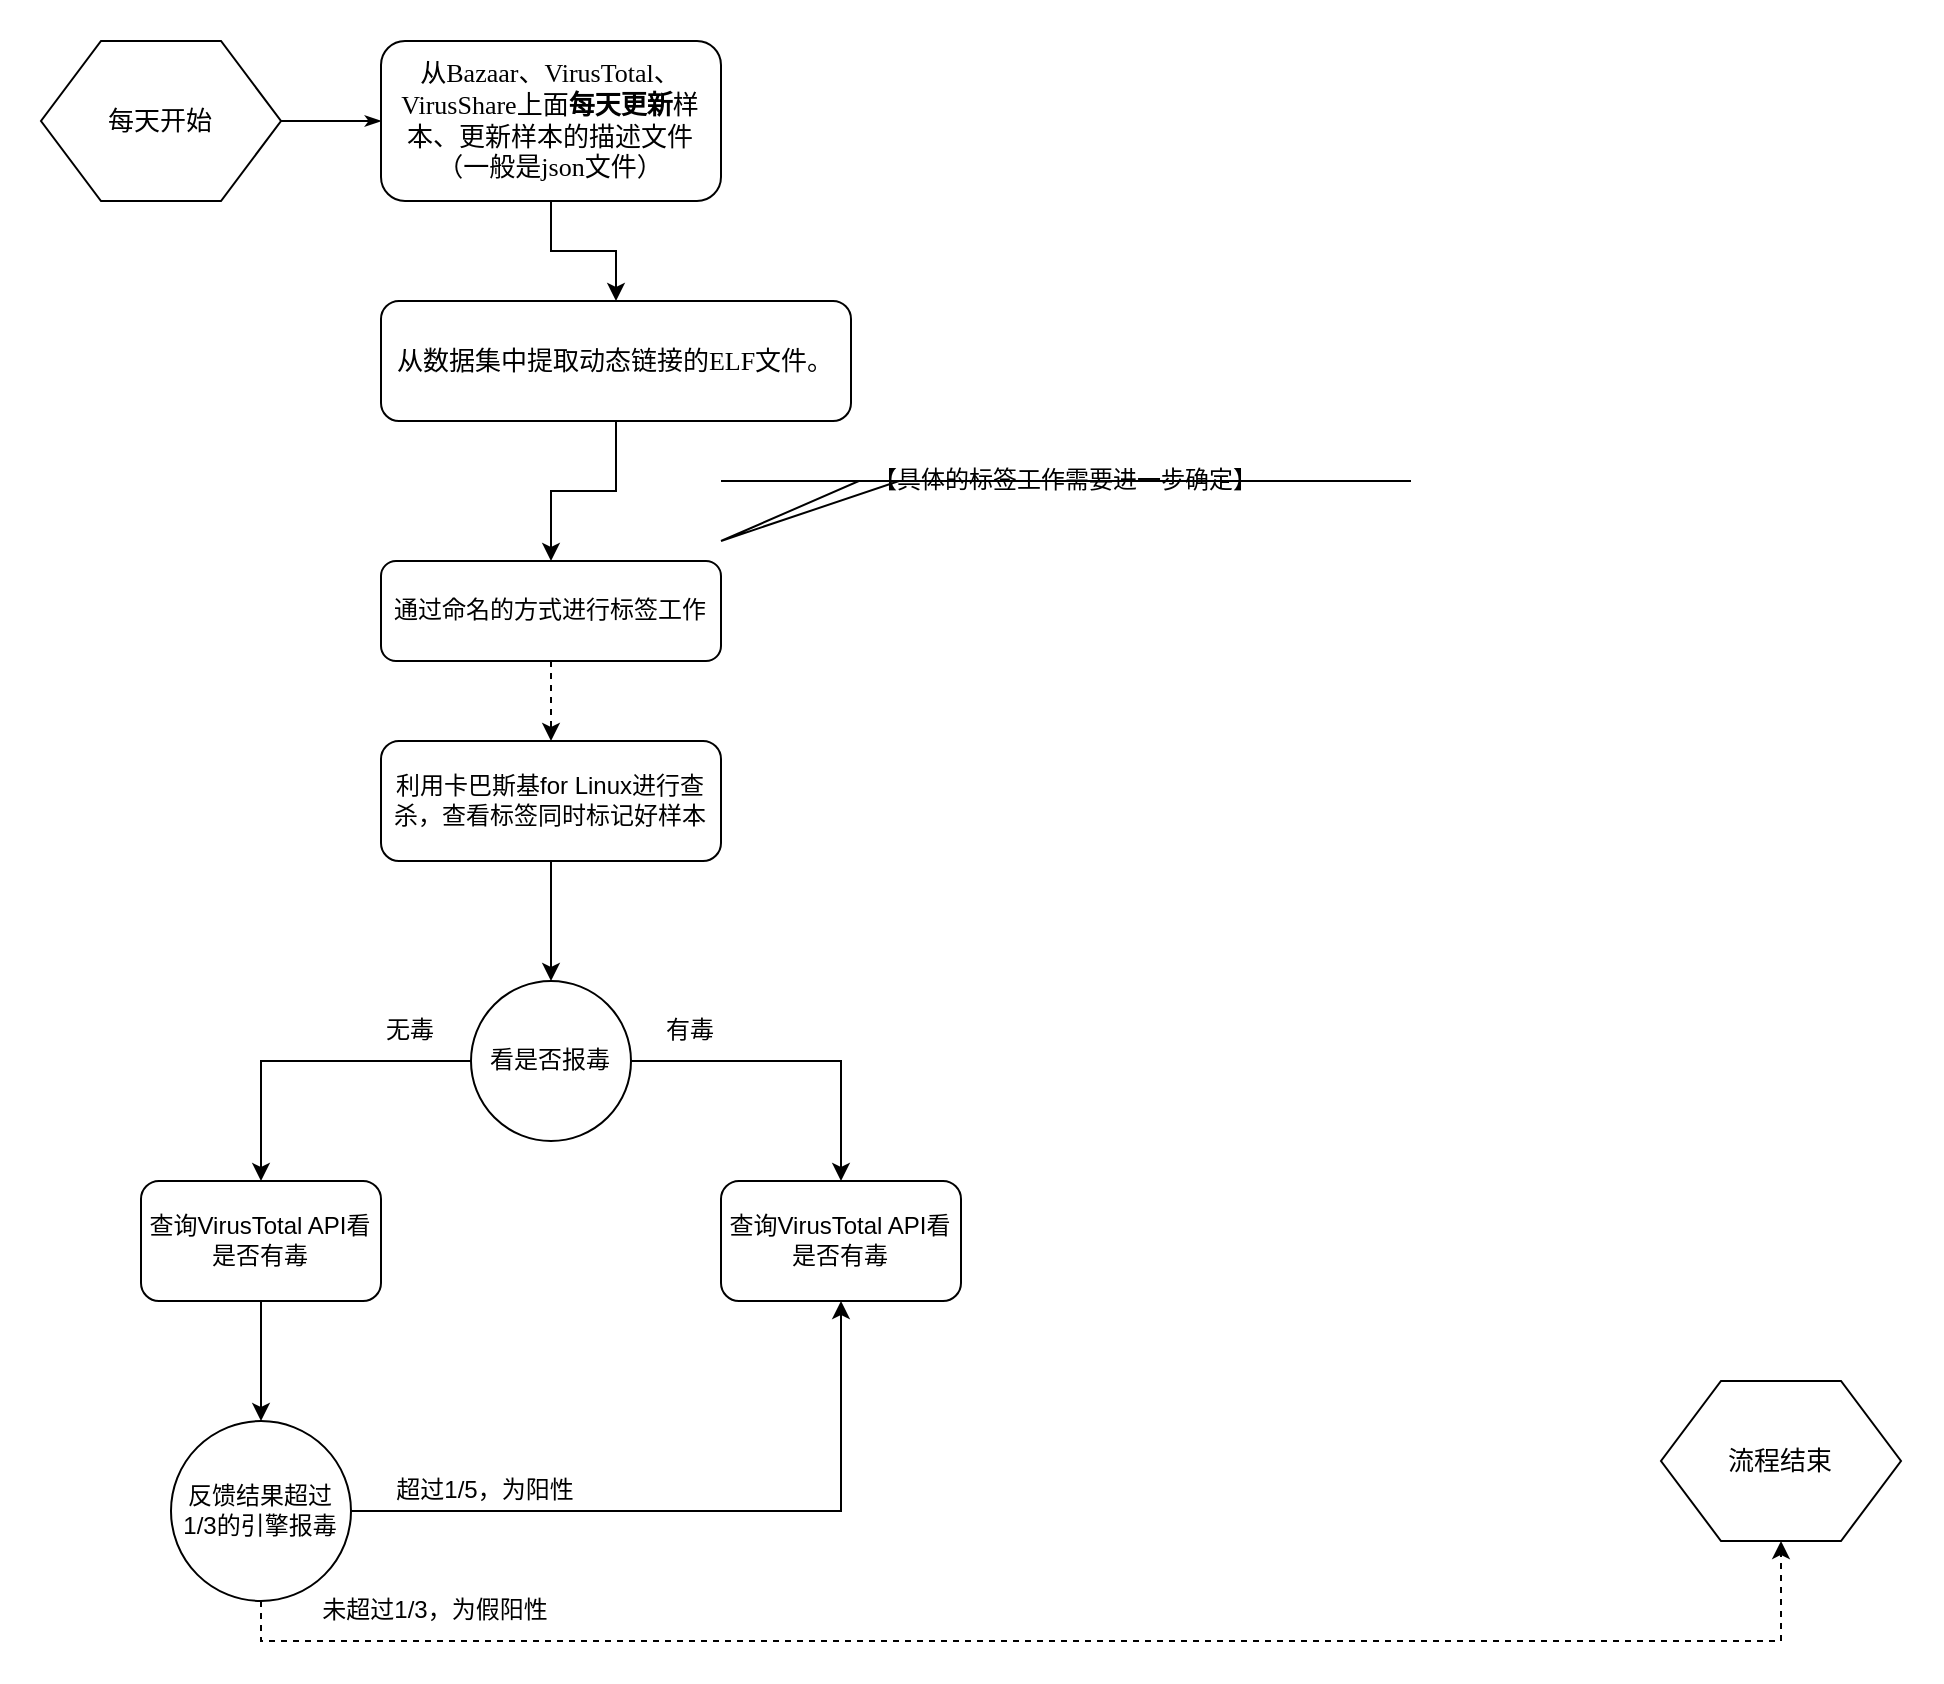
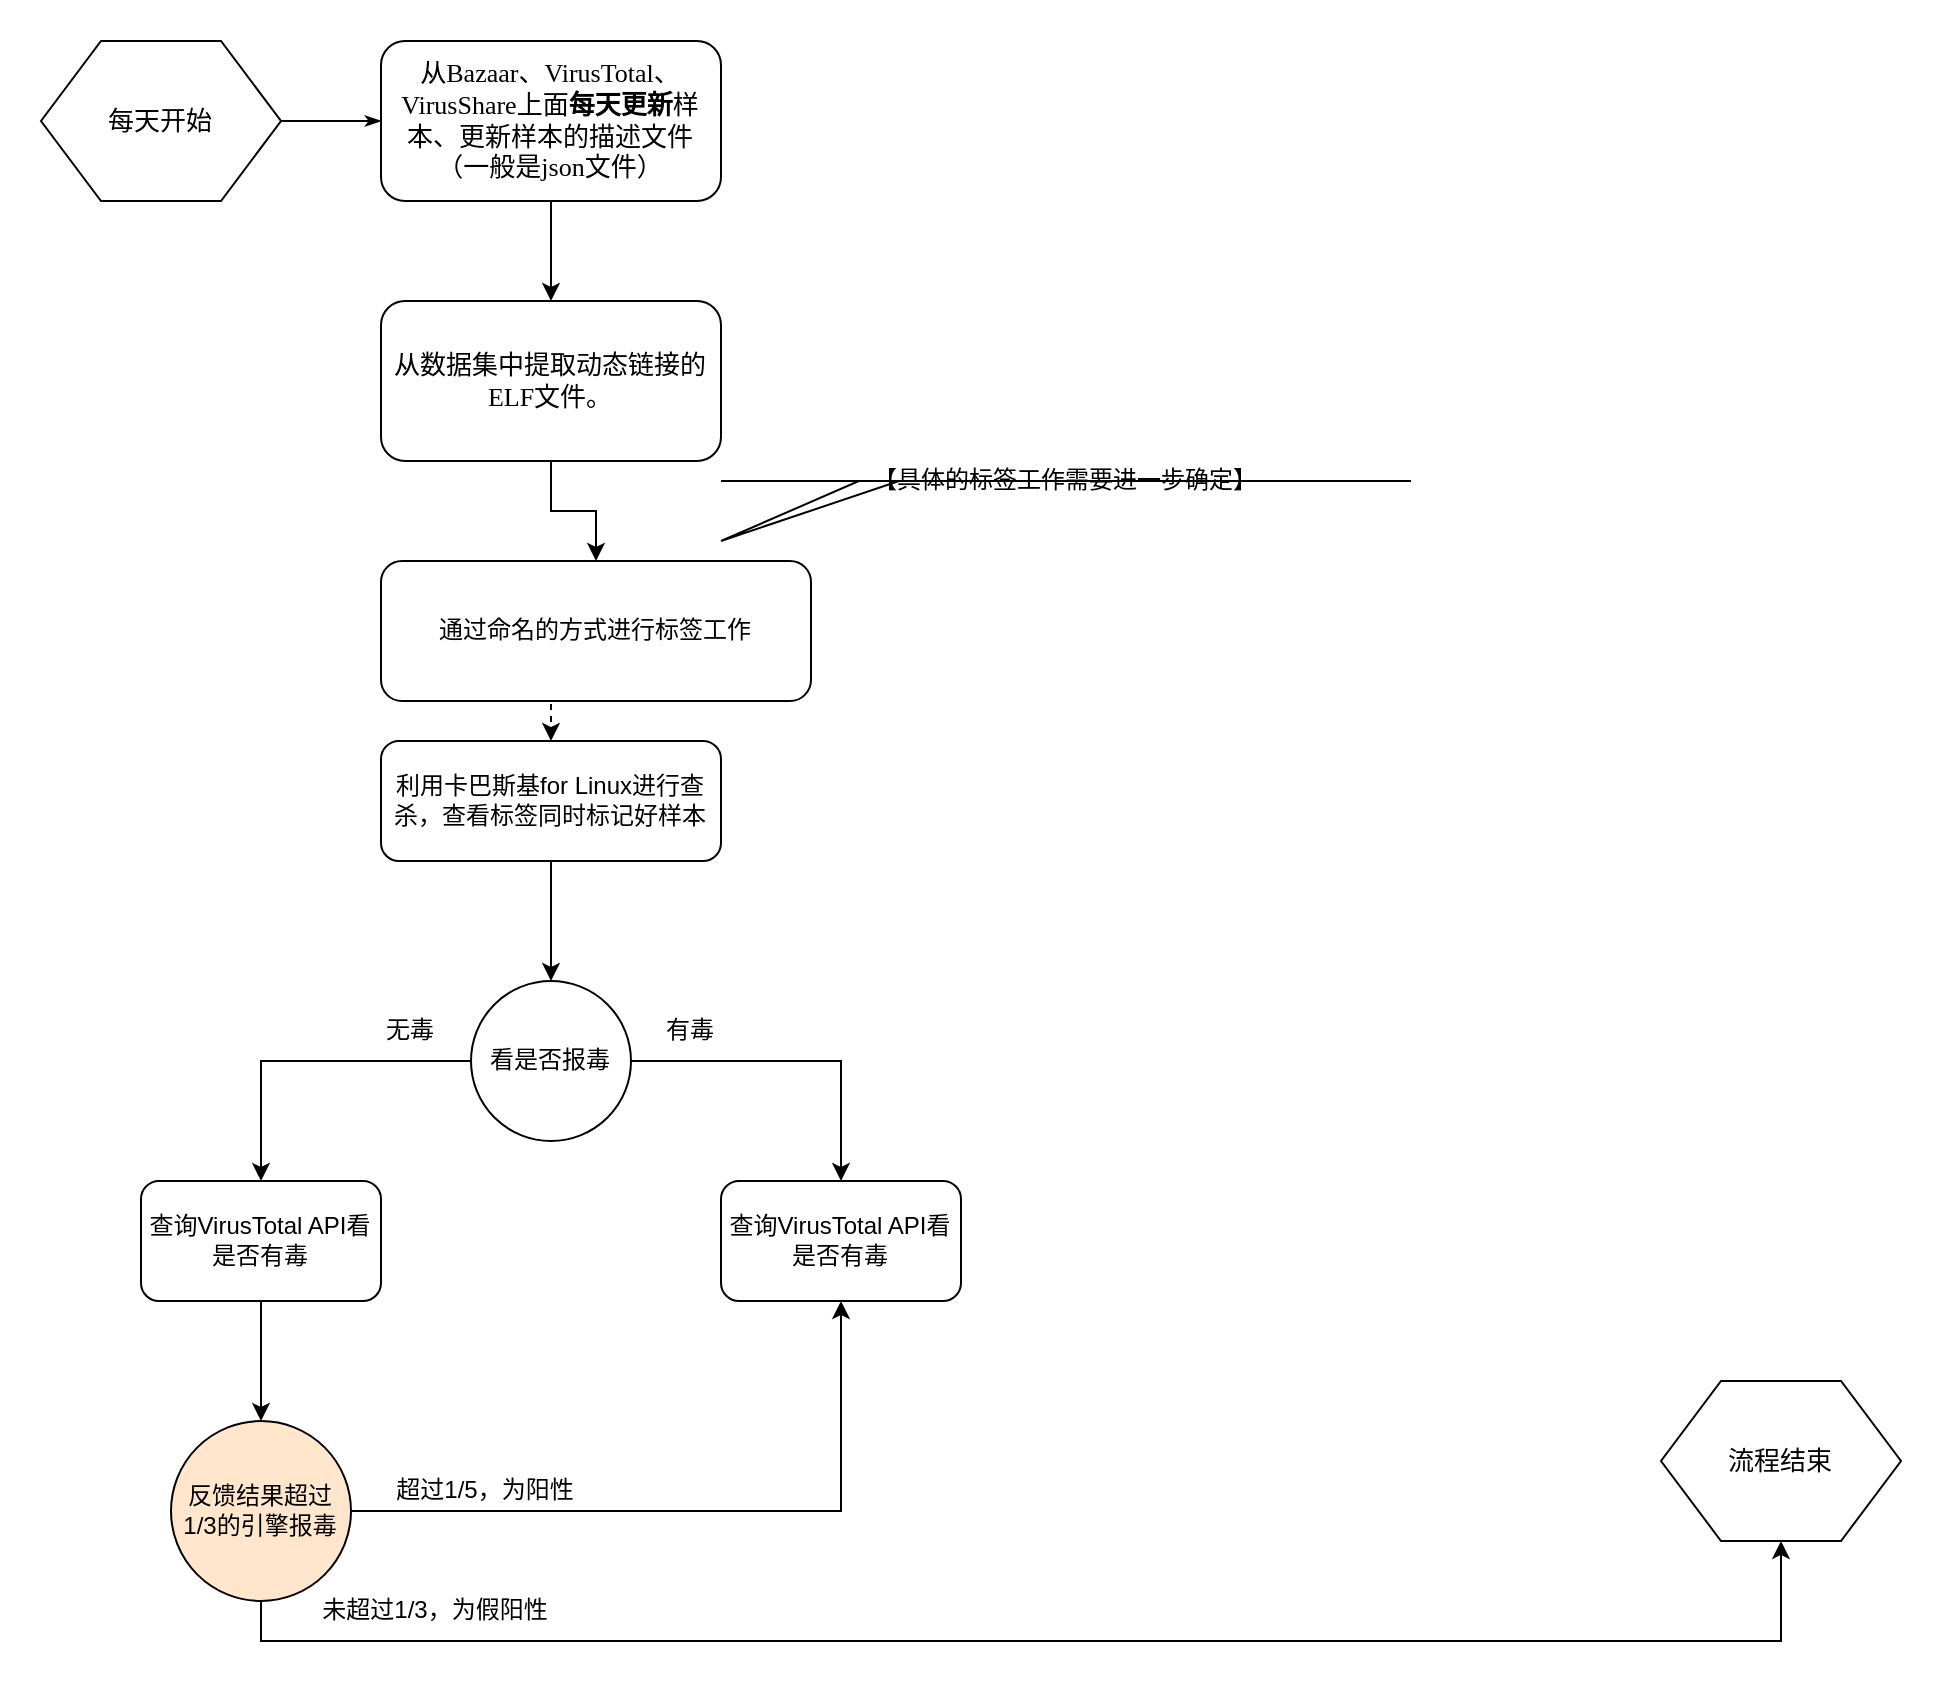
node "从数据集中提取动态链接的ELF文件。": size 470x120 -> 340x160
node "通过命名的方式进行标签工作": size 340x100 -> 430x140
node "反馈结果超过1/3的引擎报毒": fillcolor #ffffff -> #ffe6cc
edge "反馈结果超过1/3的引擎报毒" -> "流程结束": style dashed -> solid
